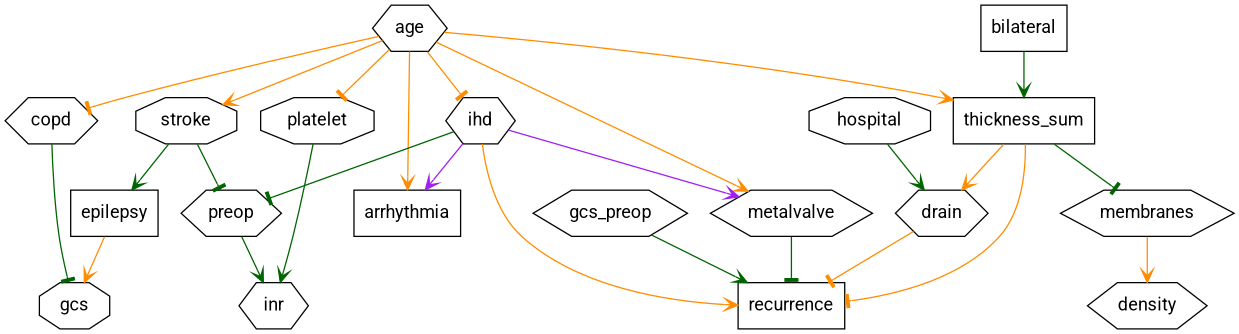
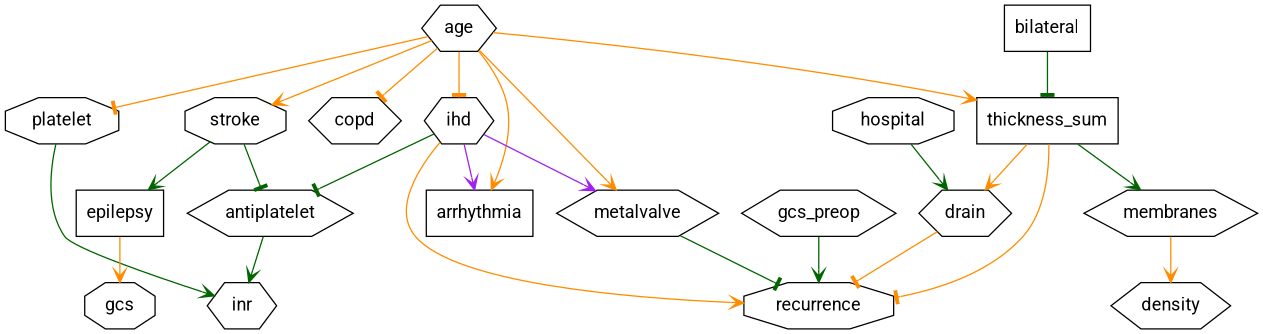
edge "bilateral" -> "thickness_sum": arrowhead vee -> tee
edge "thickness_sum" -> "membranes": arrowhead tee -> vee
edge "copd" -> "gcs": removed
node "preop": label "preop" -> "antiplatelet"
node "recurrence": shape box -> octagon
